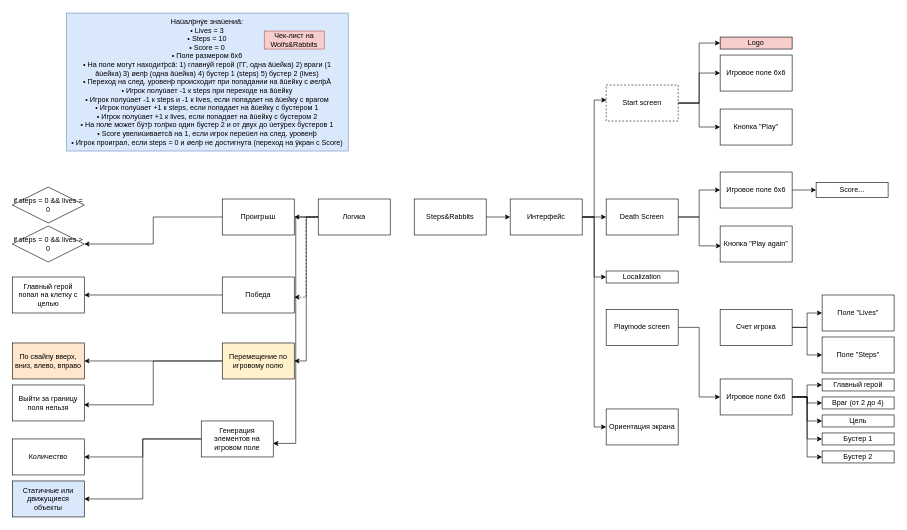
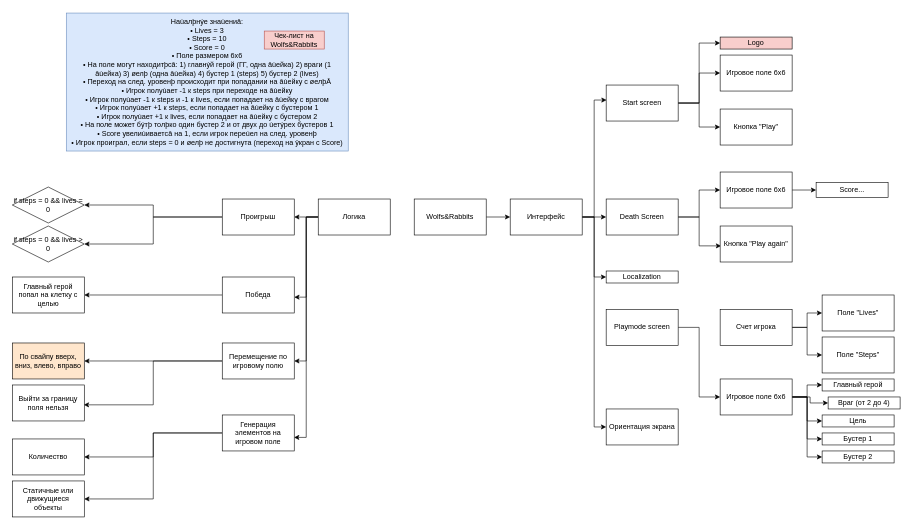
node "Start screen": style dashed -> solid
edge "Проигрыш" -> "if steps = 0 && lives = 0": added
node "Steps&Rabbits": label "Steps&Rabbits" -> "Wolfs&Rabbits"
edge "Логика" -> "Победа": style dashed -> solid
node "Перемещение по игровому полю": fillcolor #fff2cc -> #ffffff
node "Враг (от 2 до 4)": moved (858, 403) -> (864, 403)
node "Генерация элементов на игровом поле": moved (237, 439) -> (258, 433)
node "Статичные или движущиеся объекты": fillcolor #dae8fc -> #ffffff
